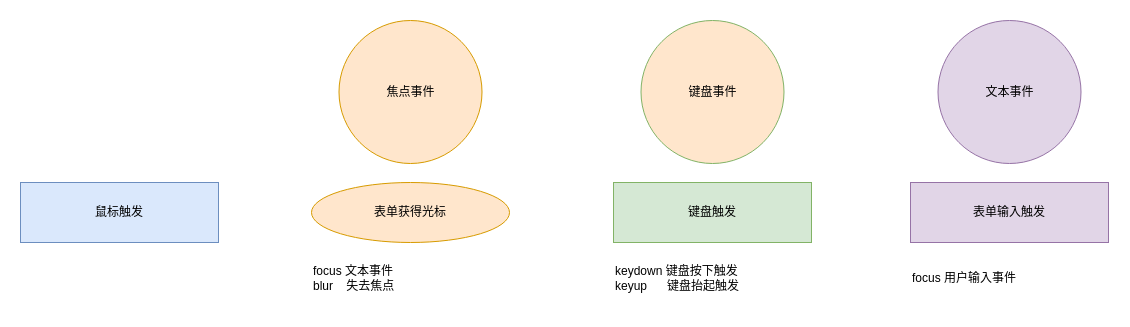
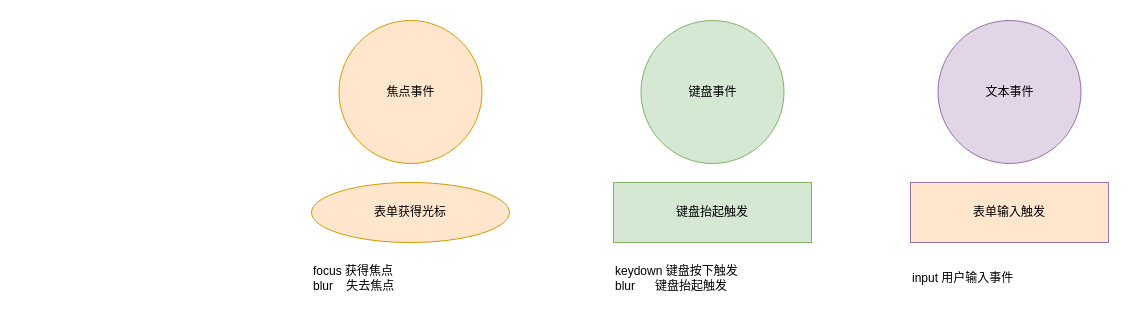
node "键盘事件": fillcolor #ffe6cc -> #d5e8d4
node "鼠标触发": removed
node "键盘触发": label "键盘触发" -> "键盘抬起触发"
node "表单输入触发": fillcolor #e1d5e7 -> #ffe6cc
node "focus 文本事件 blur 失去焦点": label "focus 文本事件 blur 失去焦点" -> "focus 获得焦点 blur 失去焦点"
node "keydown 键盘按下触发 keyup 键盘抬起触发": label "keydown 键盘按下触发 keyup 键盘抬起触发" -> "keydown 键盘按下触发 blur 键盘抬起触发"
node "focus 用户输入事件": label "focus 用户输入事件" -> "input 用户输入事件"
